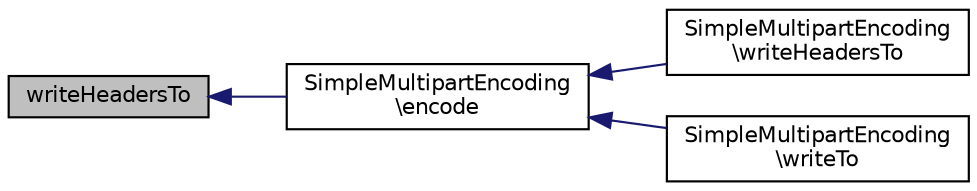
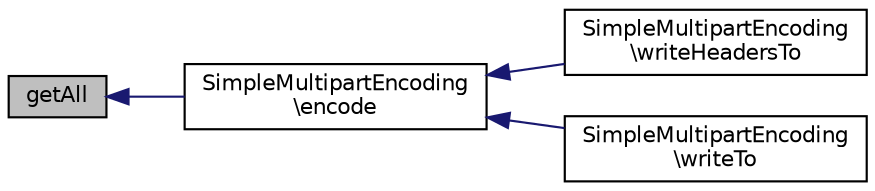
node "writeHeadersTo": label "writeHeadersTo" -> "getAll"
